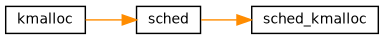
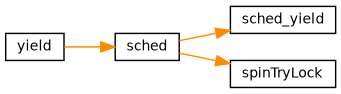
node "kmalloc": label "kmalloc" -> "yield"
node "sched_kmalloc": label "sched_kmalloc" -> "sched_yield"
node "spinTryLock": added
